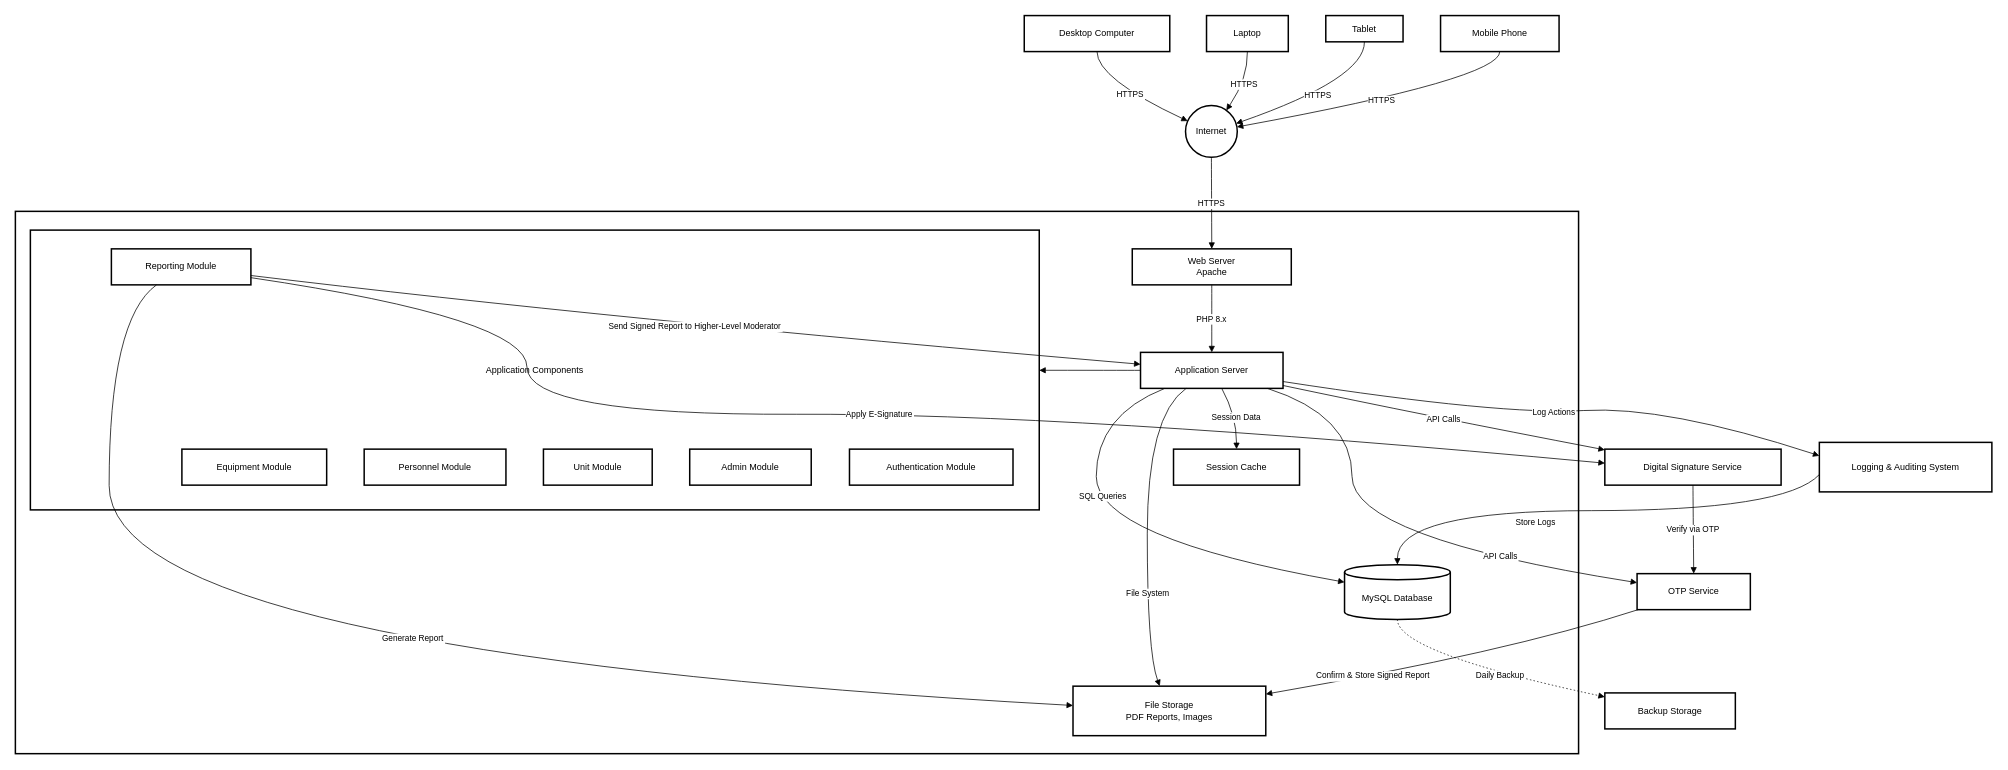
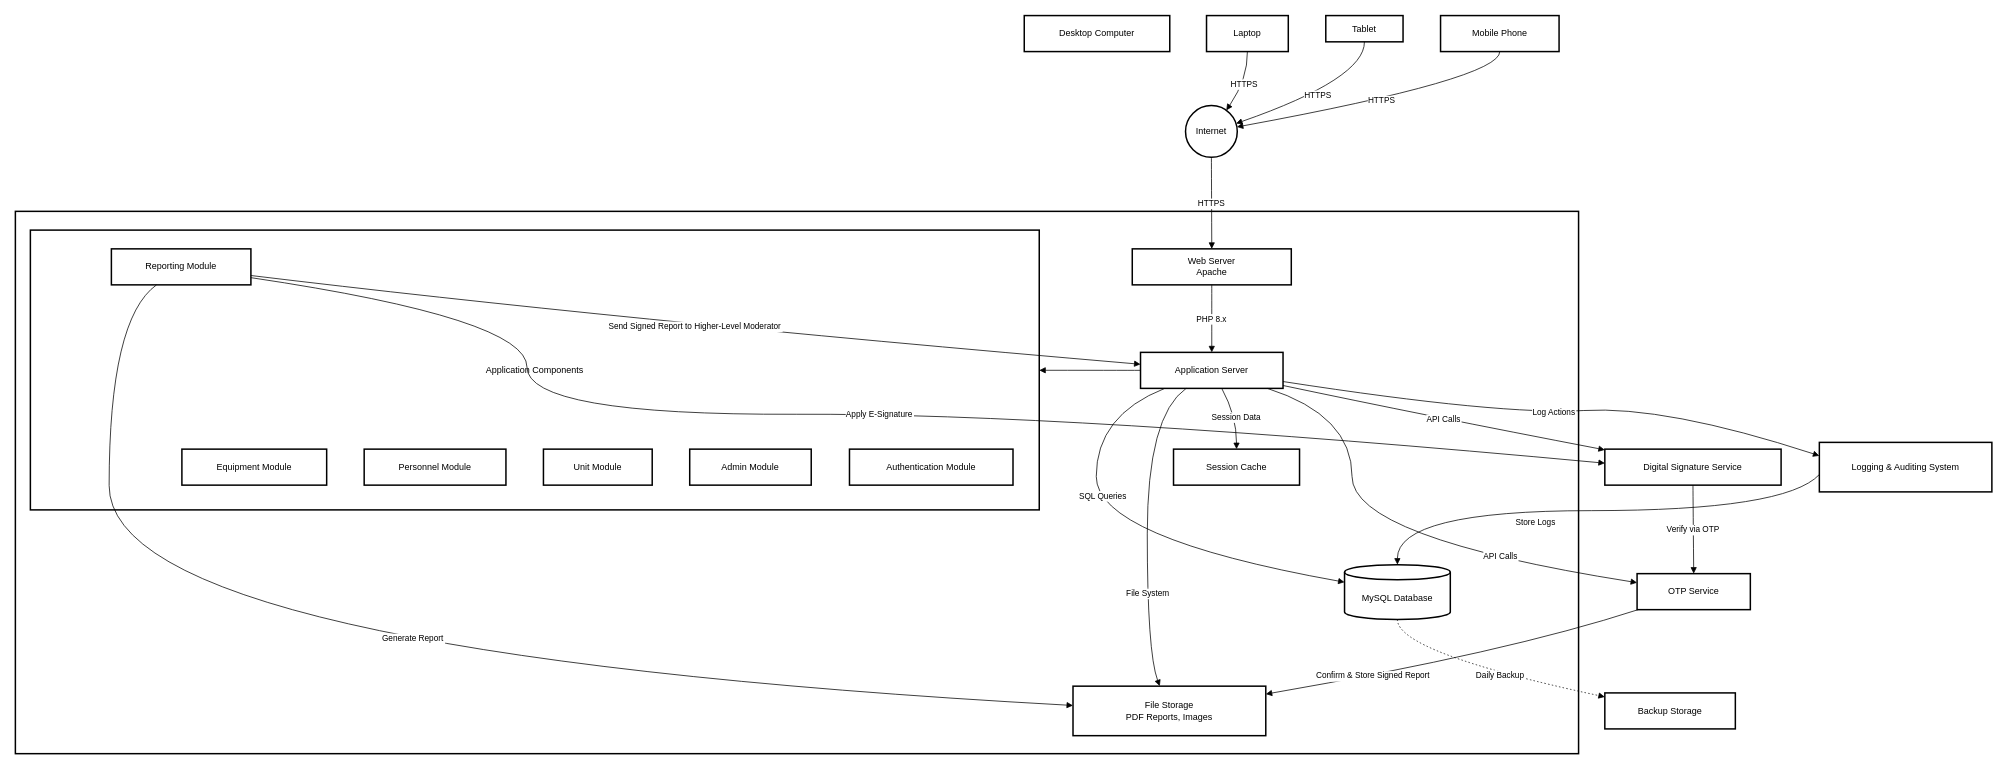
edge "Desktop Computer" -> "Internet": removed, label "HTTPS"
